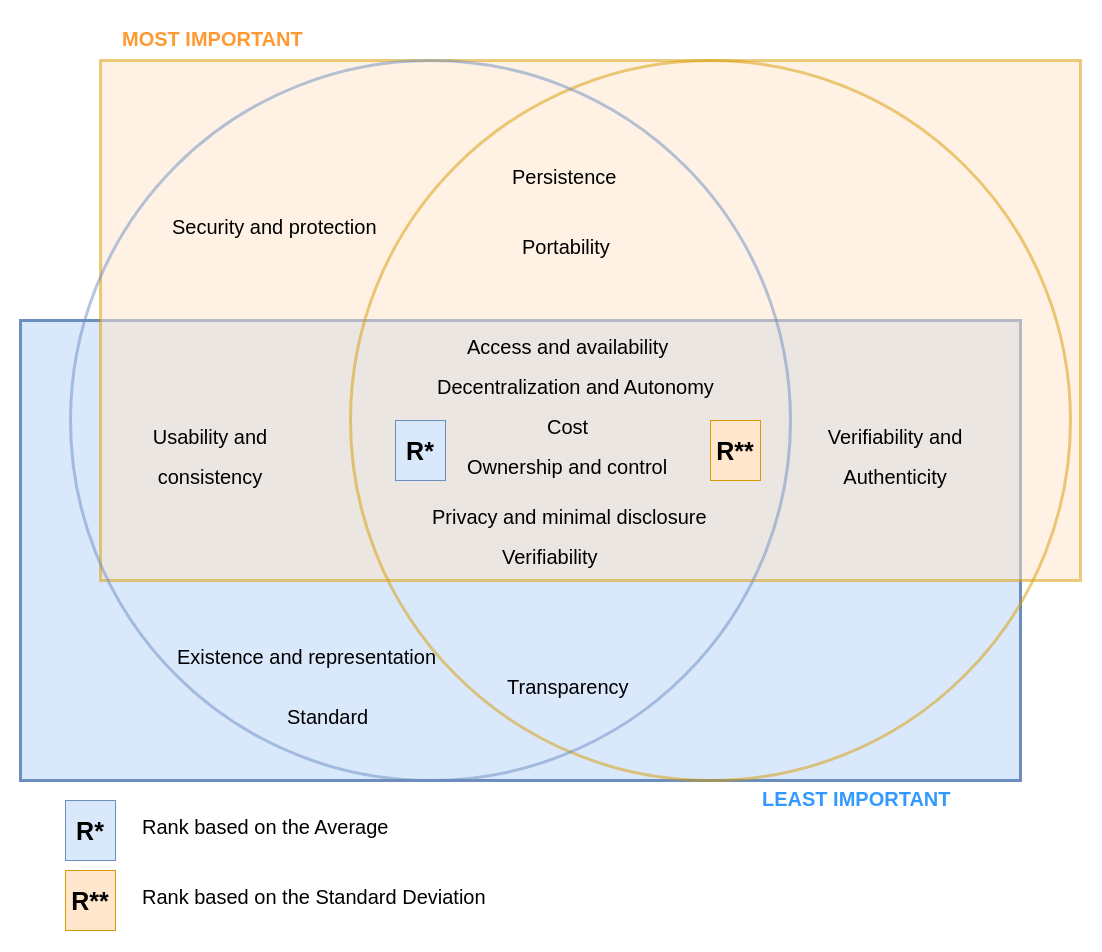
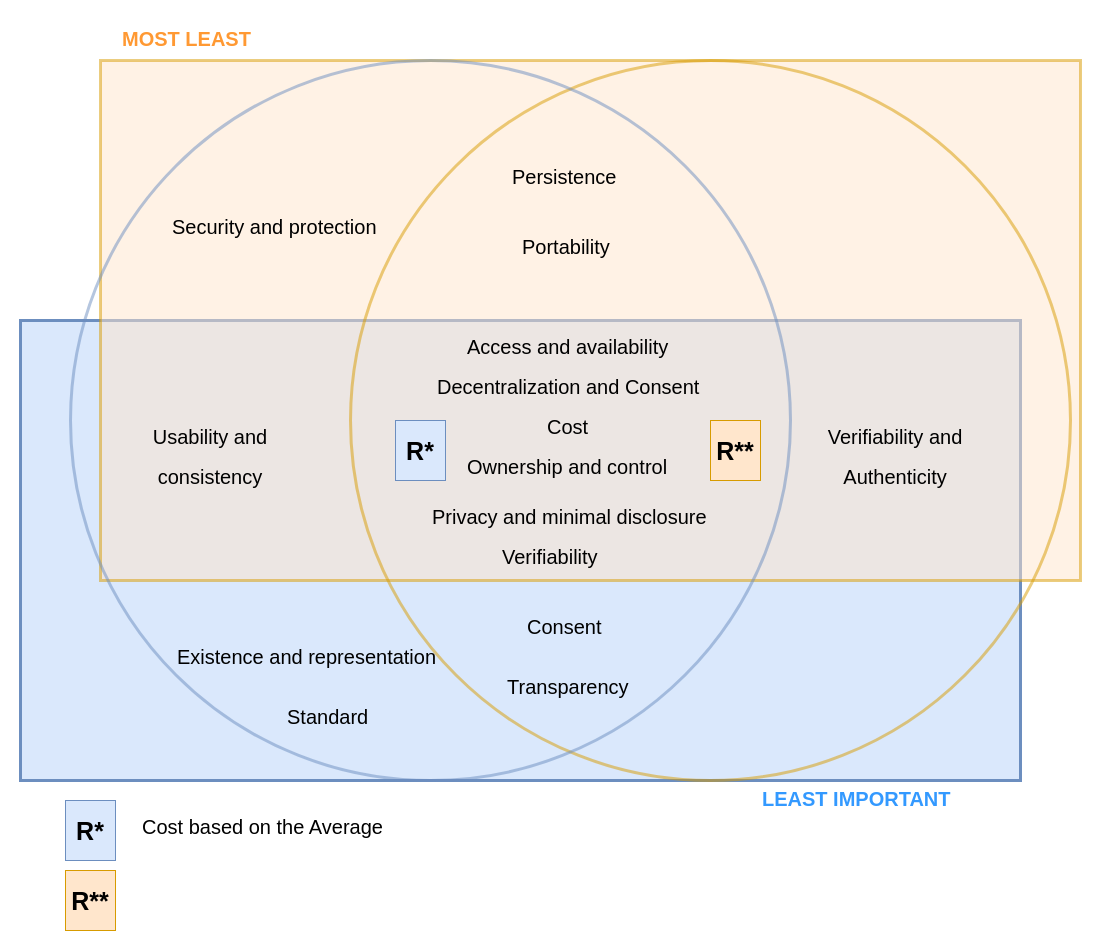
node "MOST IMPORTANT": label "MOST IMPORTANT" -> "MOST LEAST"
node "Decentralization and Autonomy": label "Decentralization and Autonomy" -> "Decentralization and Consent"
node "Consent": added
node "Rank based on the Average": label "Rank based on the Average" -> "Cost based on the Average"
node "Rank based on the Standard Deviation": removed
